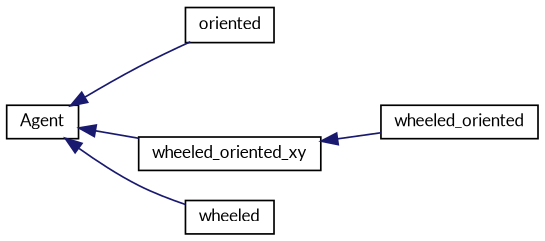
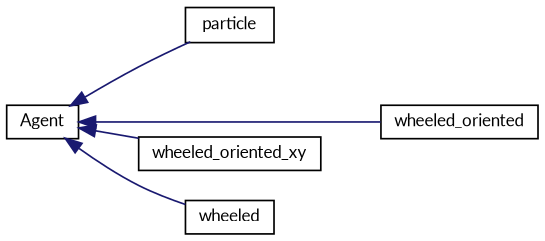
node "oriented": label "oriented" -> "particle"
edge "wheeled_oriented" -> "wheeled_oriented_xy": now "wheeled_oriented" -> "Agent"
